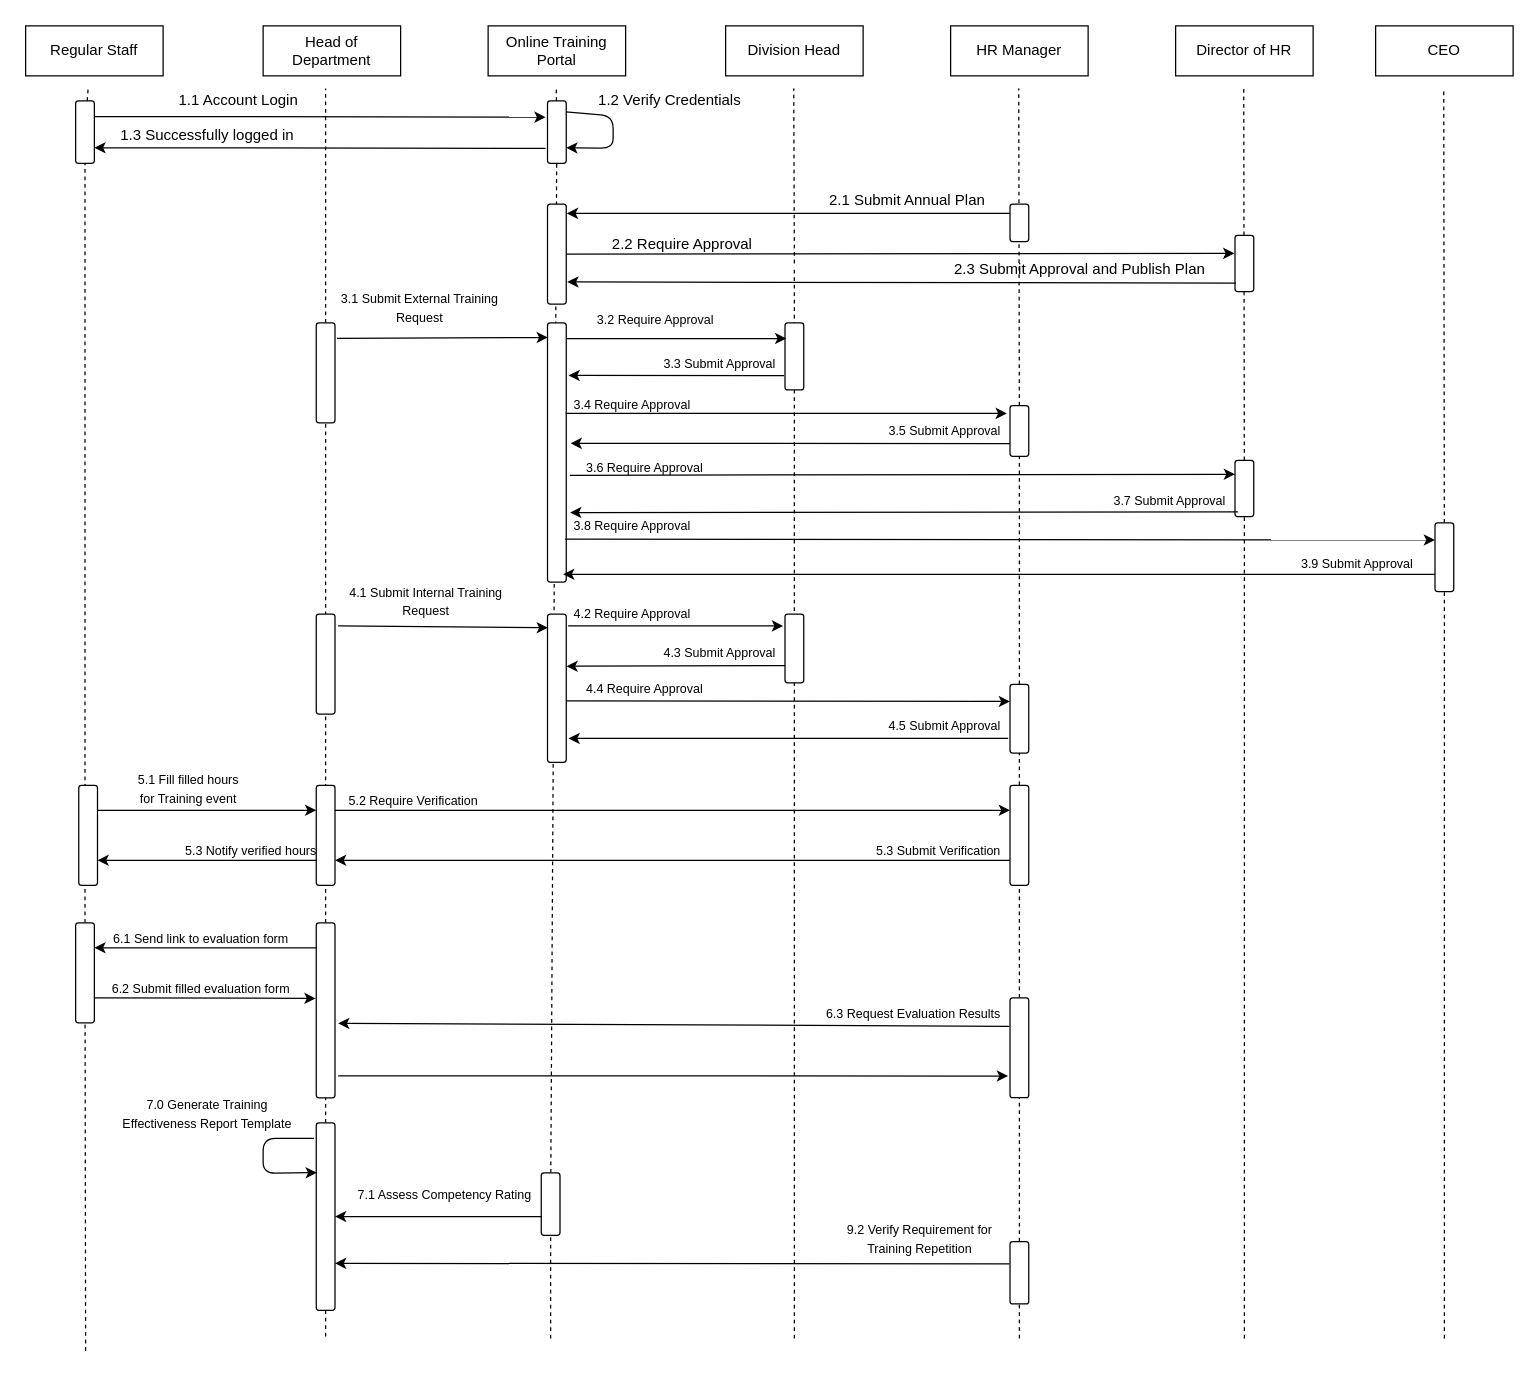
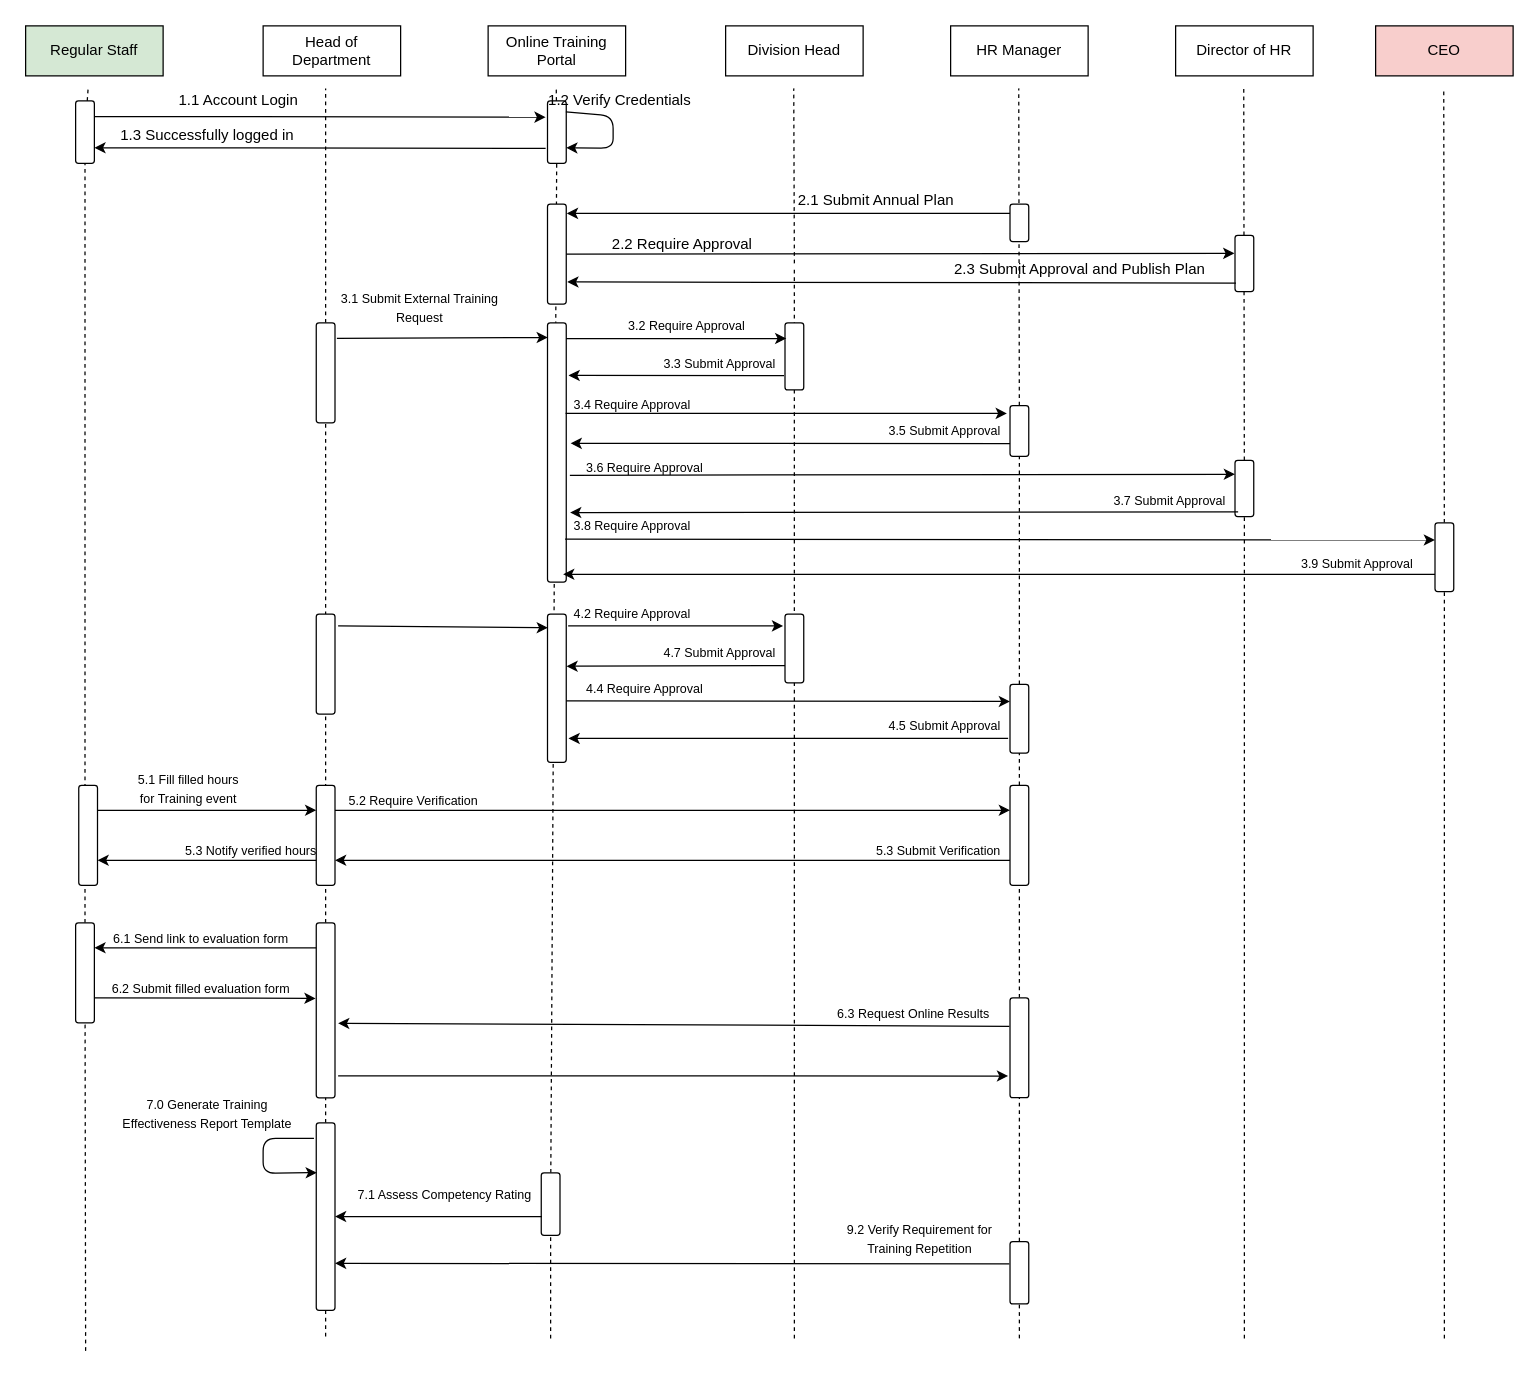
node "Regular Staff": fillcolor #ffffff -> #d5e8d4
node "CEO": fillcolor #ffffff -> #f8cecc
node "1.2 Verify Credentials": moved (669, 101) -> (619, 101)
node "2.1 Submit Annual Plan": moved (907, 201) -> (876, 201)
node "3.2 Require Approval": moved (657, 319) -> (688, 326)
node "4.1 Submit Internal Training Request": removed
node "4.3 Submit Approval": label "4.3 Submit Approval" -> "4.7 Submit Approval"
node "6.3 Request Evaluation Results": label "6.3 Request Evaluation Results" -> "6.3 Request Online Results"
